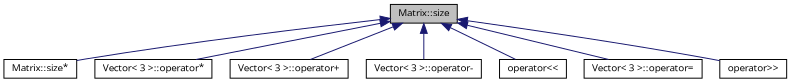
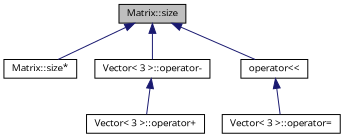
edge "Vector< 3 >::operator=" -> "Matrix::size": now "Vector< 3 >::operator=" -> "operator<<"
edge "Vector< 3 >::operator+" -> "Matrix::size": now "Vector< 3 >::operator+" -> "Vector< 3 >::operator-"
node "Vector< 3 >::operator*": removed
node "operator>>": removed
